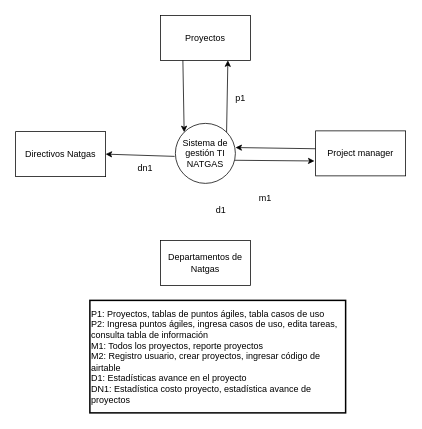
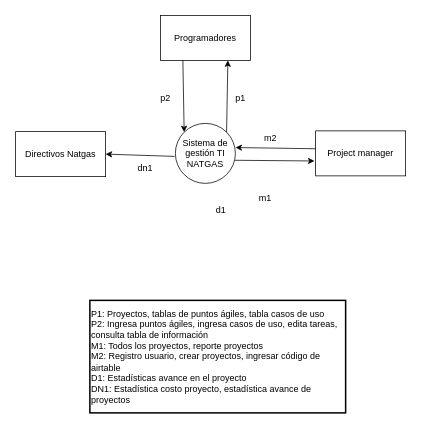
node "Proyectos": label "Proyectos" -> "Programadores"
node "p2": added
node "m2": added
node "Departamentos de Natgas": removed
